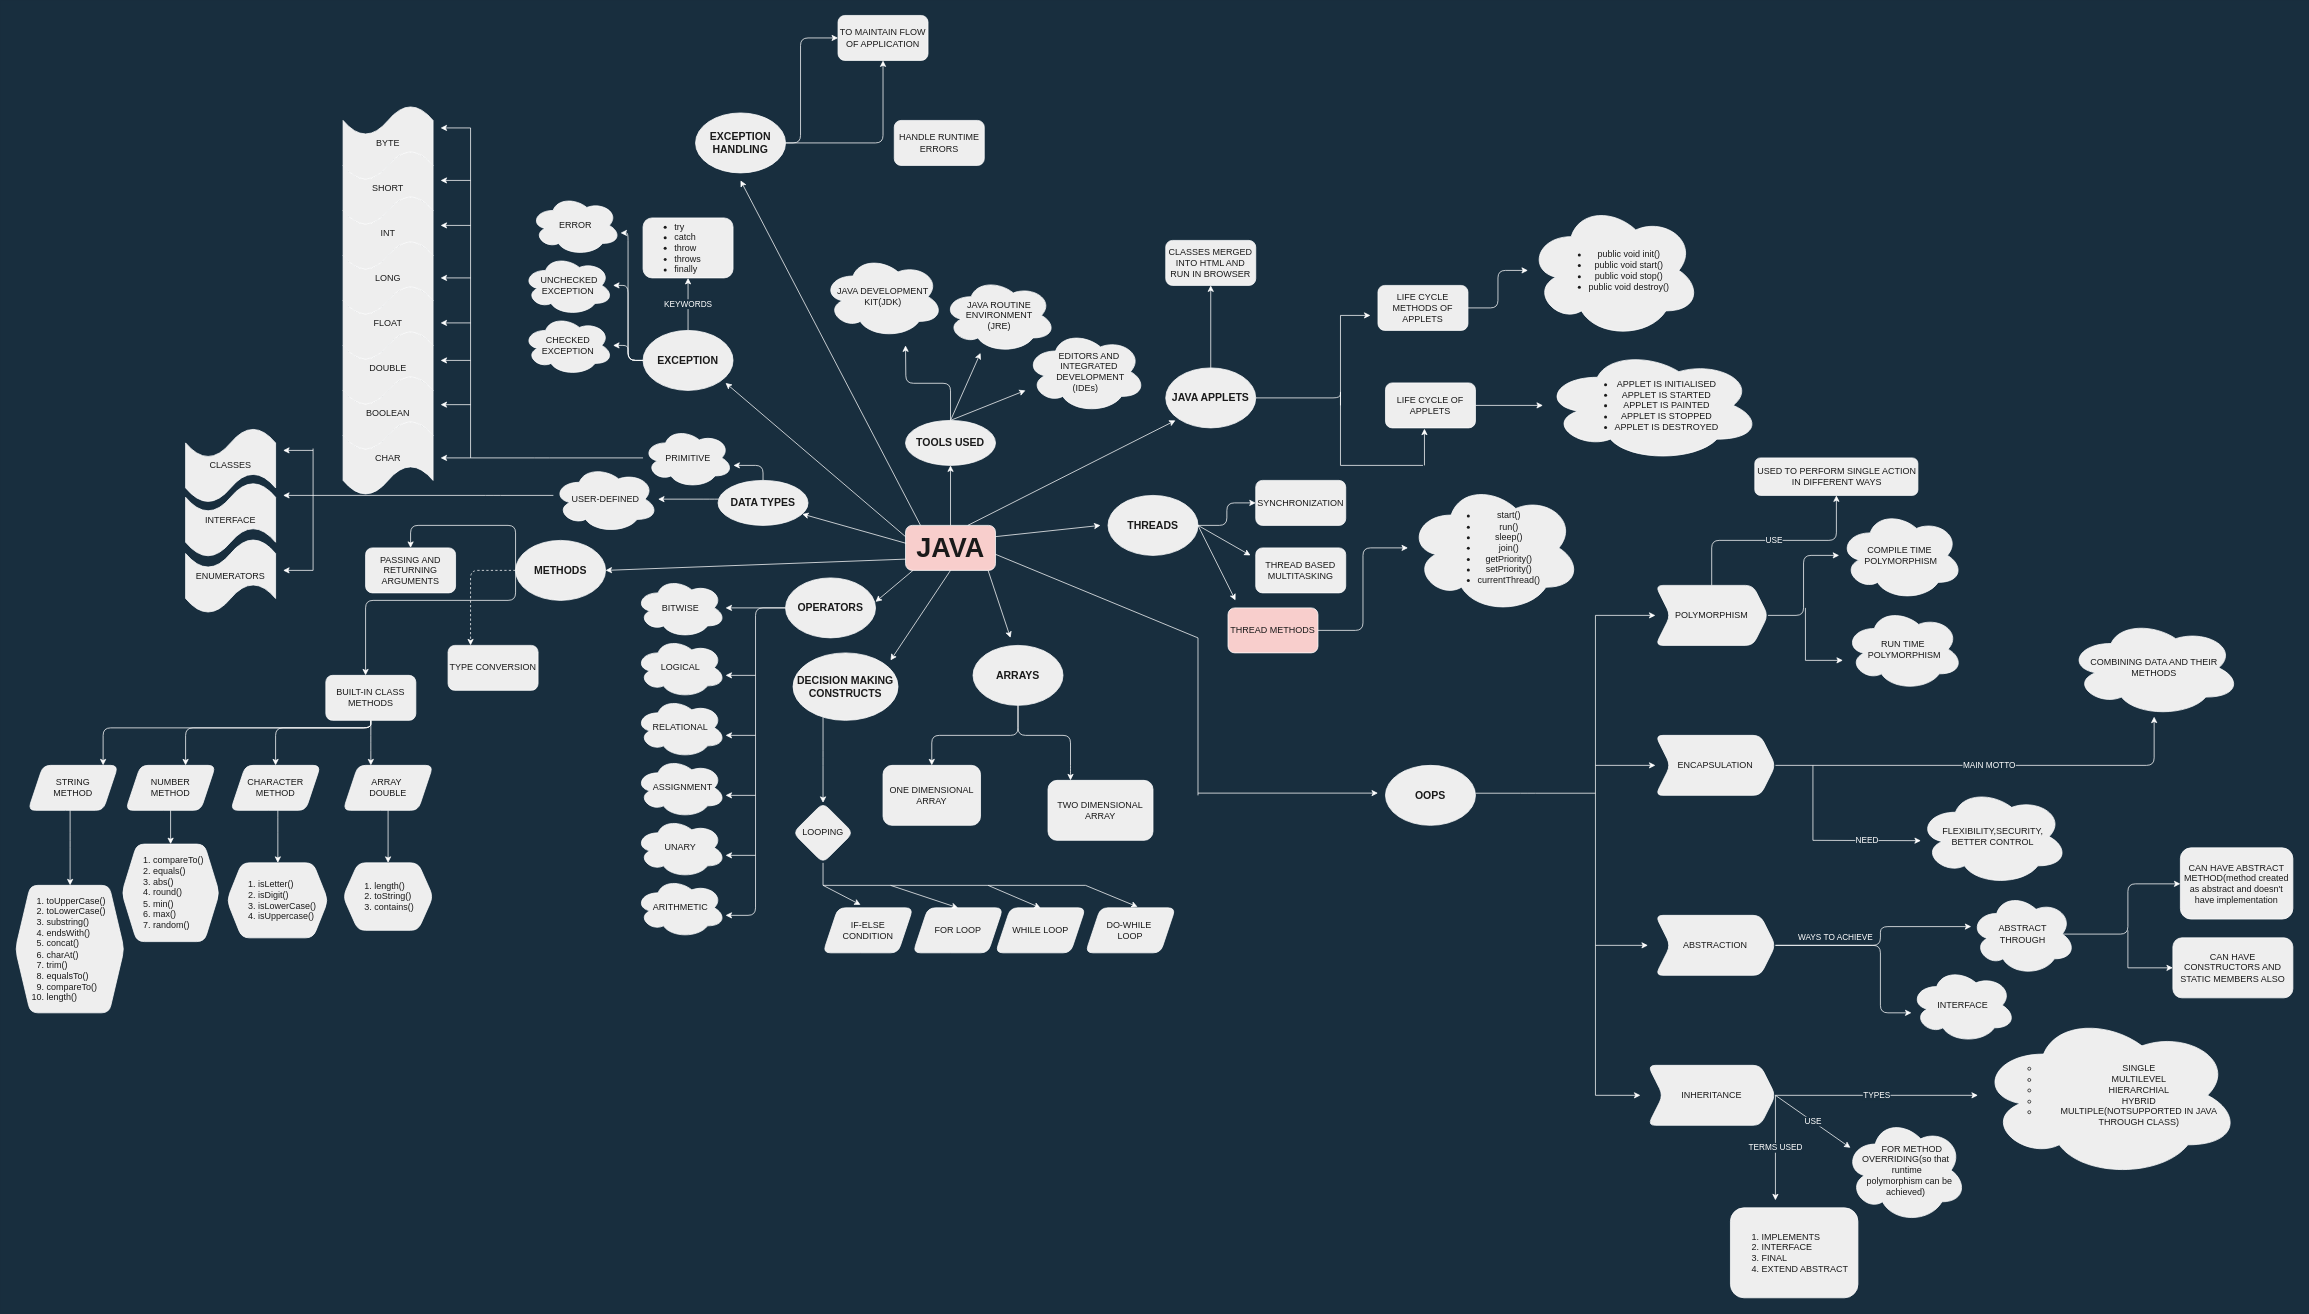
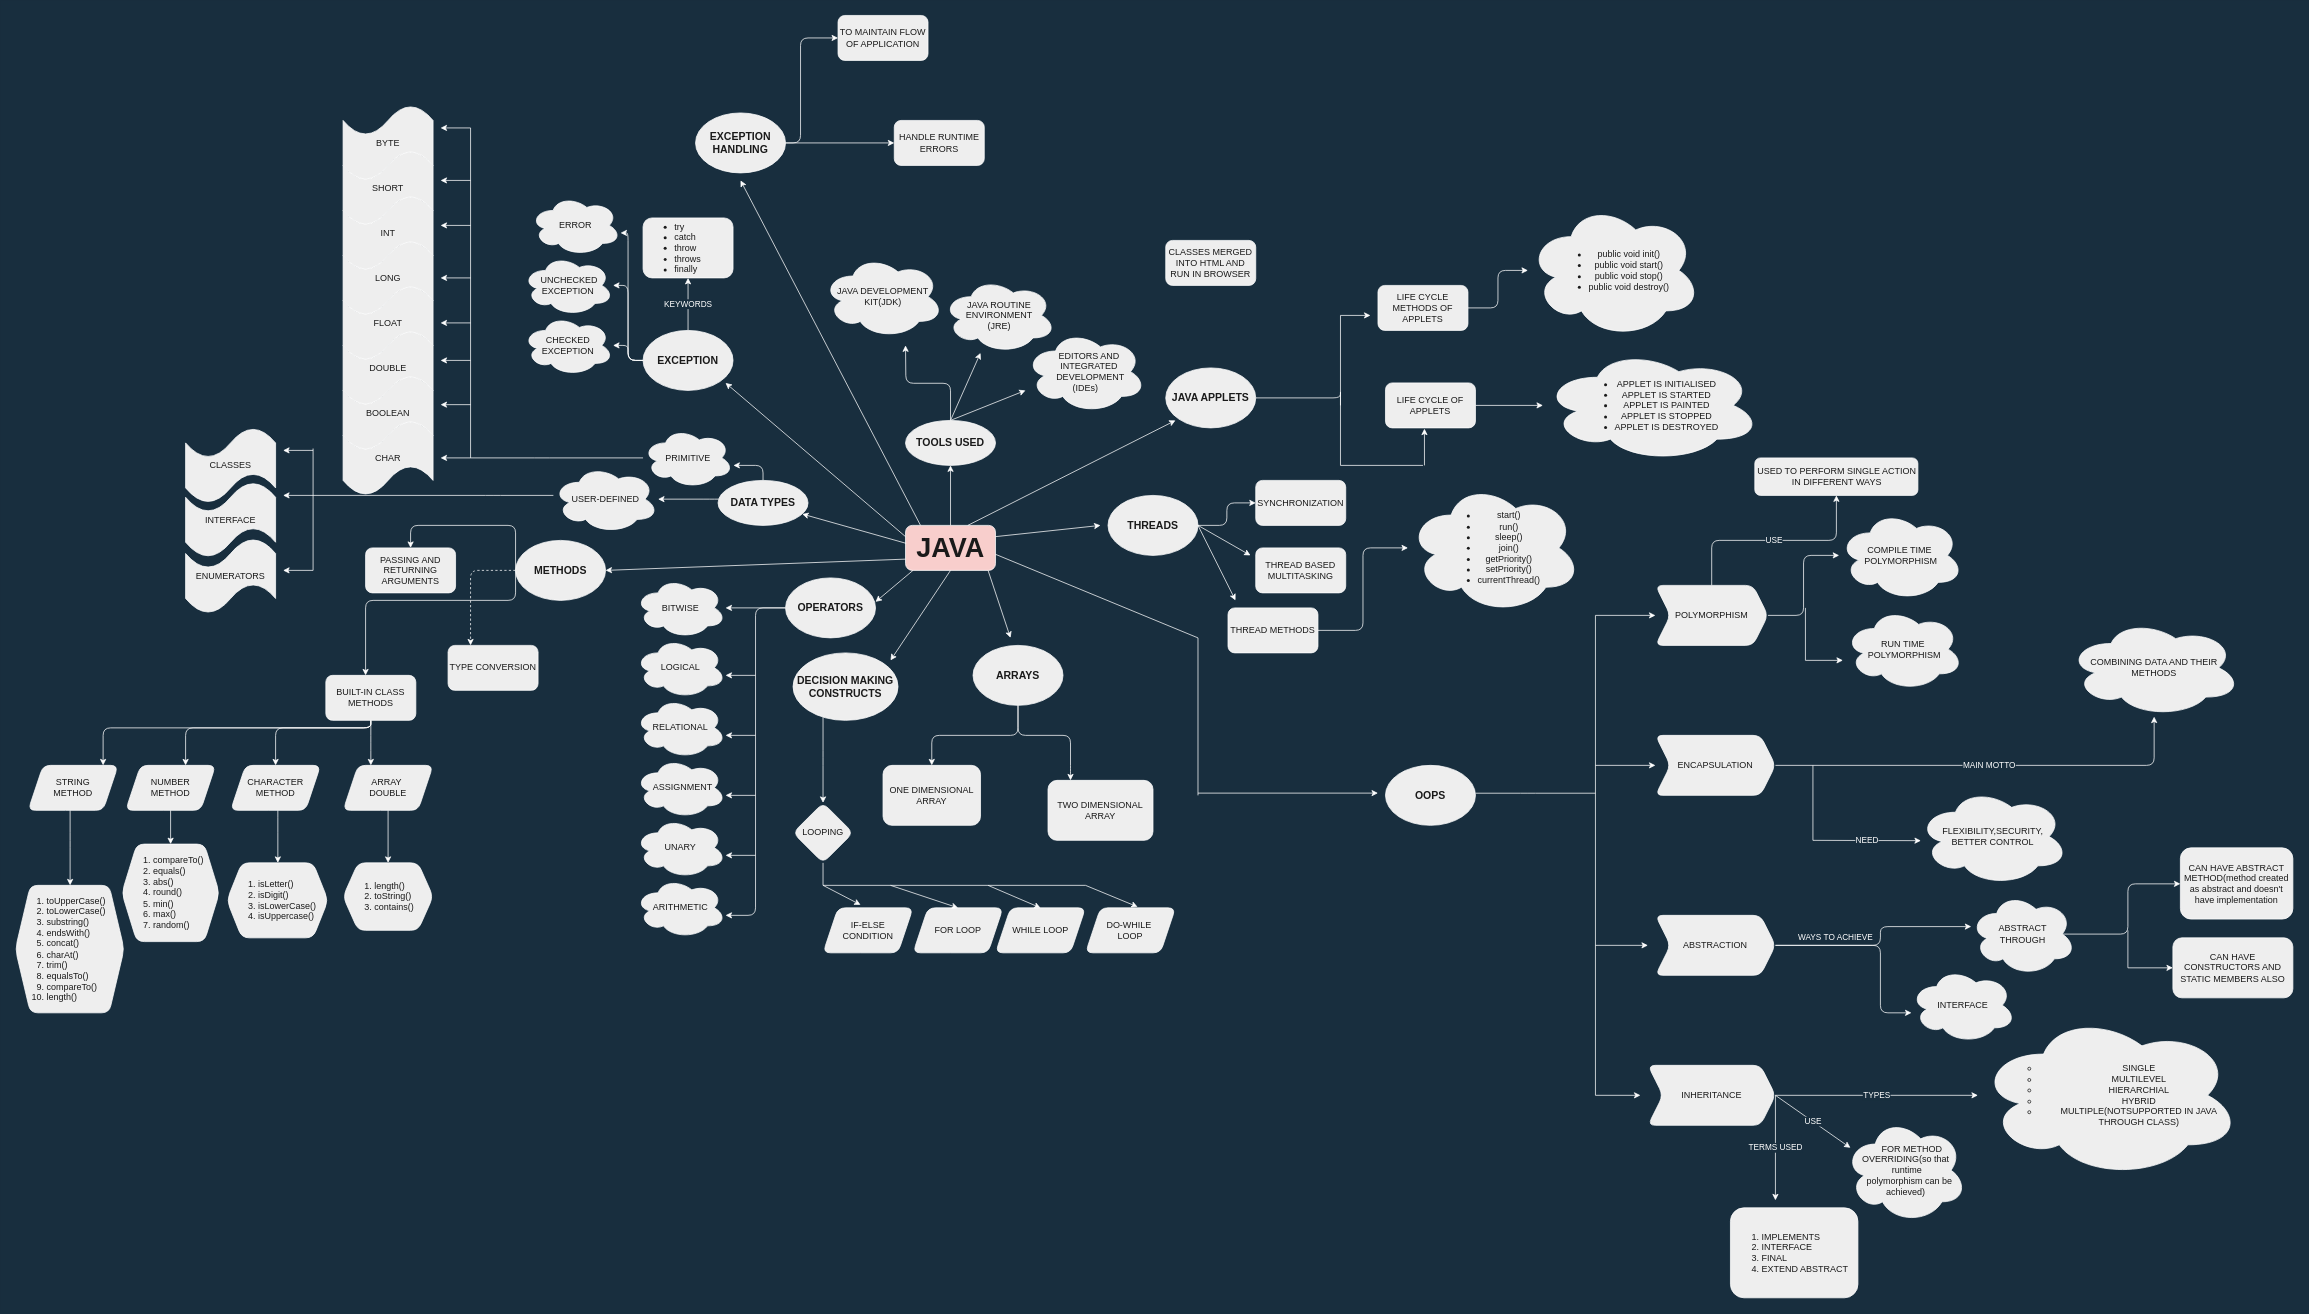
edge "EXCEPTION HANDLING" -> "TO MAINTAIN FLOW OF APPLICATION": now "EXCEPTION HANDLING" -> "HANDLE RUNTIME ERRORS"
edge "JAVA APPLETS" -> "CLASSES MERGED INTO HTML AND RUN IN BROWSER": removed
node "THREAD METHODS": fillcolor #f8cecc -> #eeeeee
